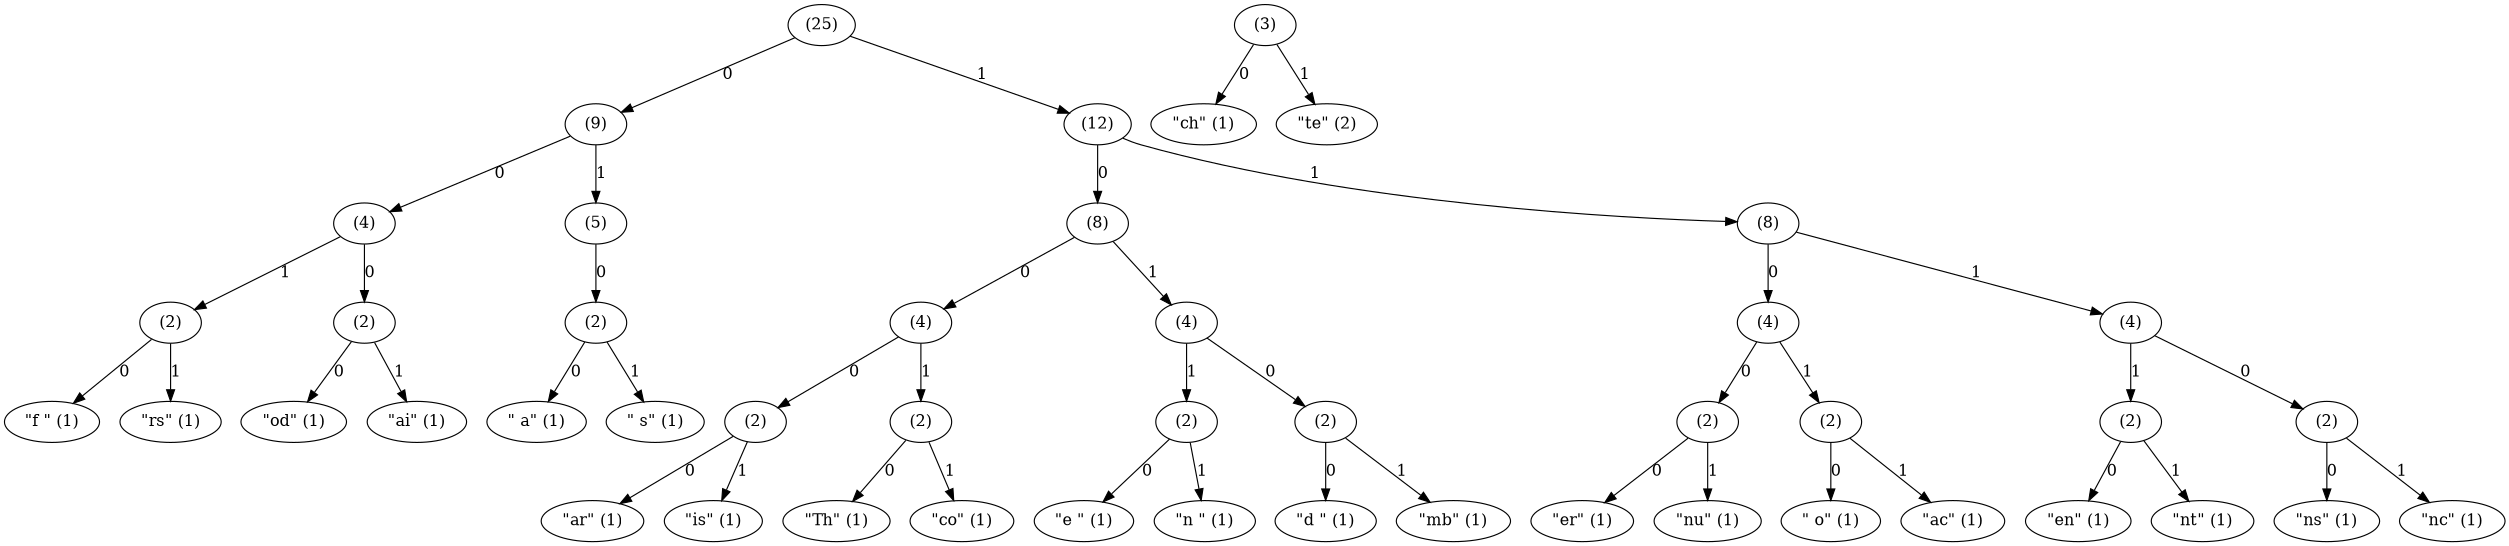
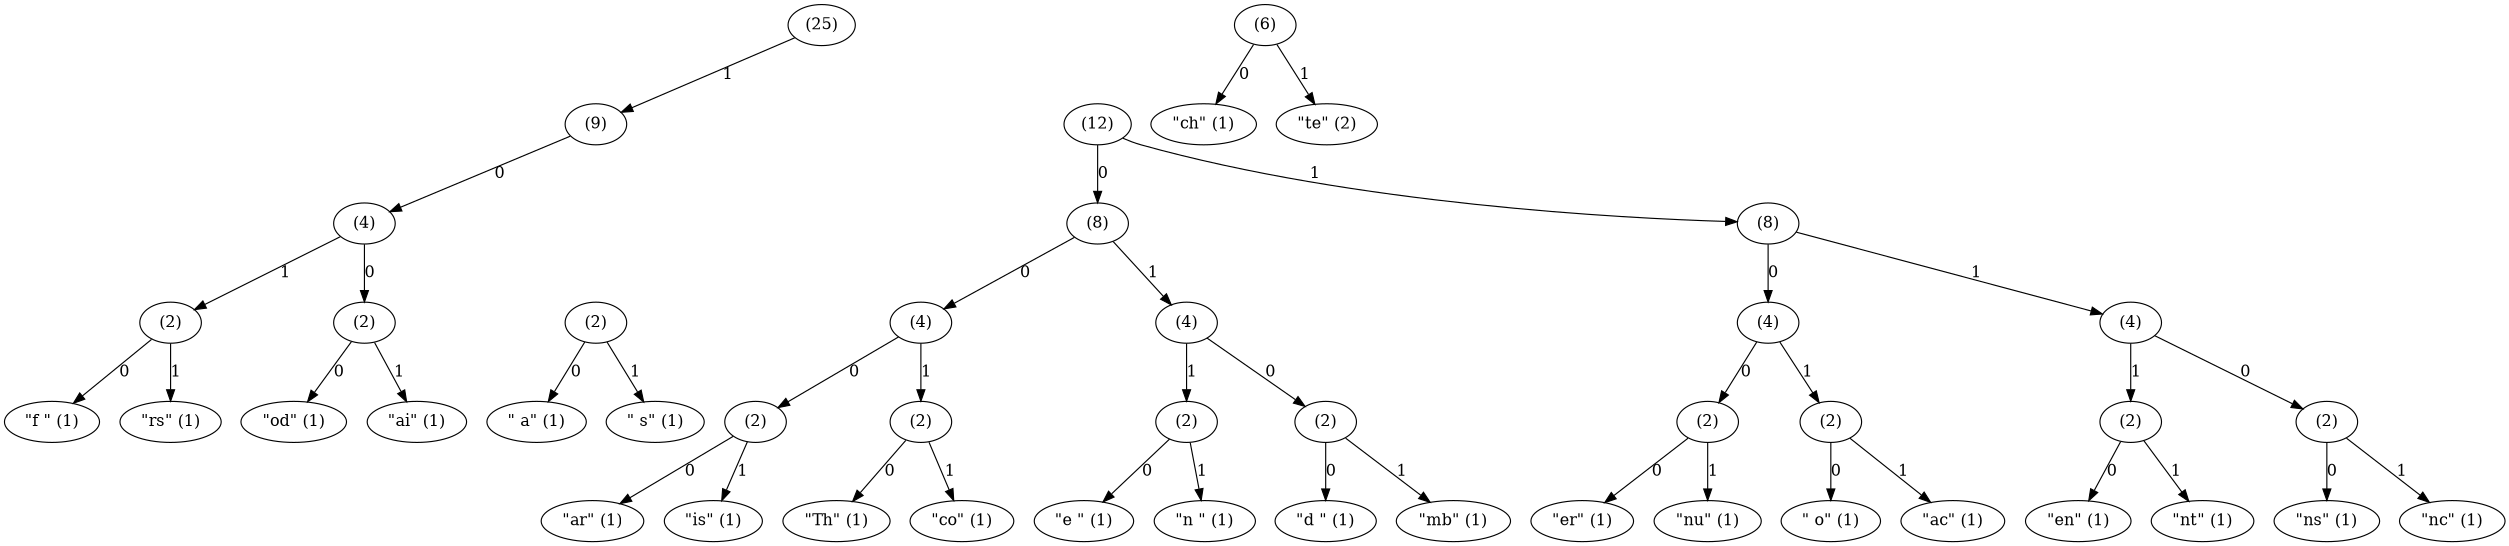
node "(3)": label "(3)" -> "(6)"
edge "(25)" -> "(12)": removed, label "1"
edge "(25)" -> "(9)": label "0" -> "1"
node "(5)": removed
